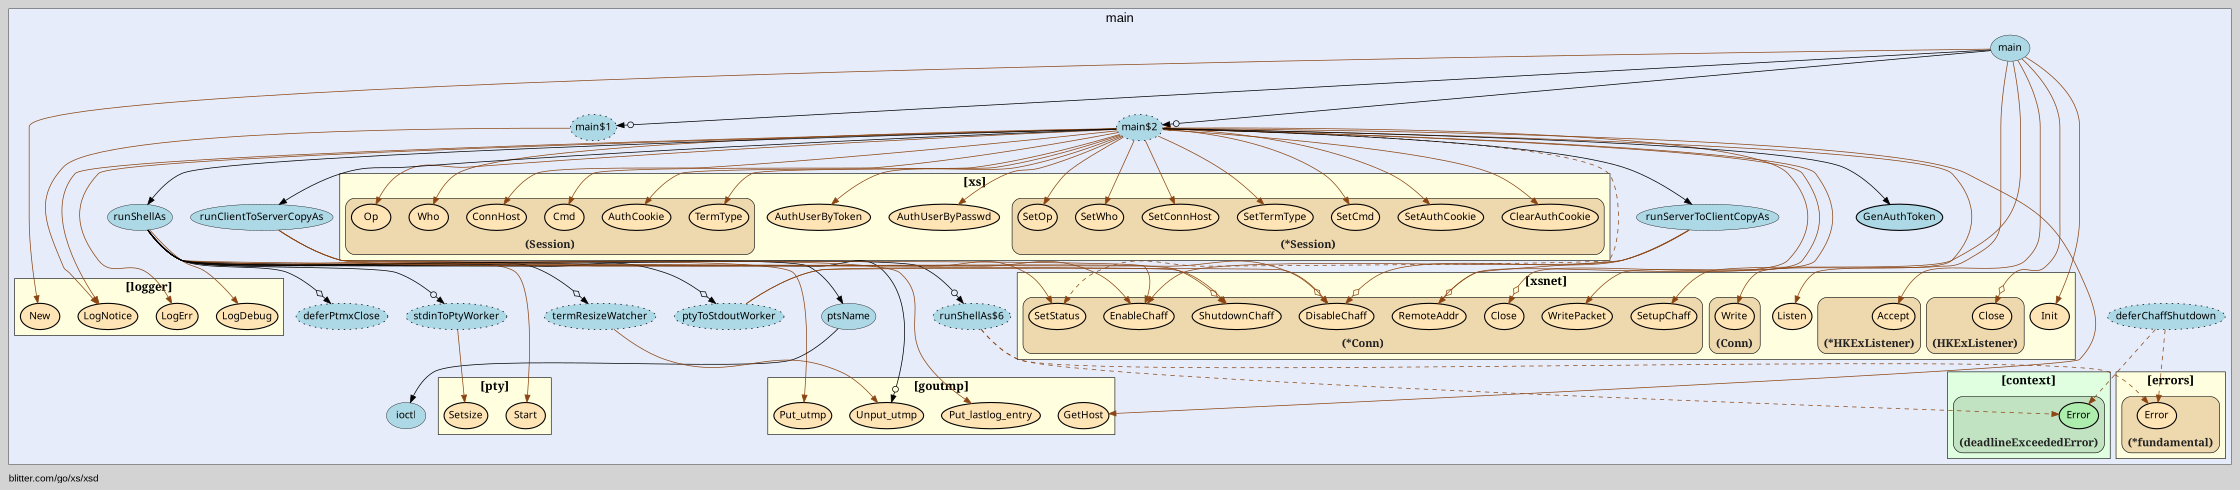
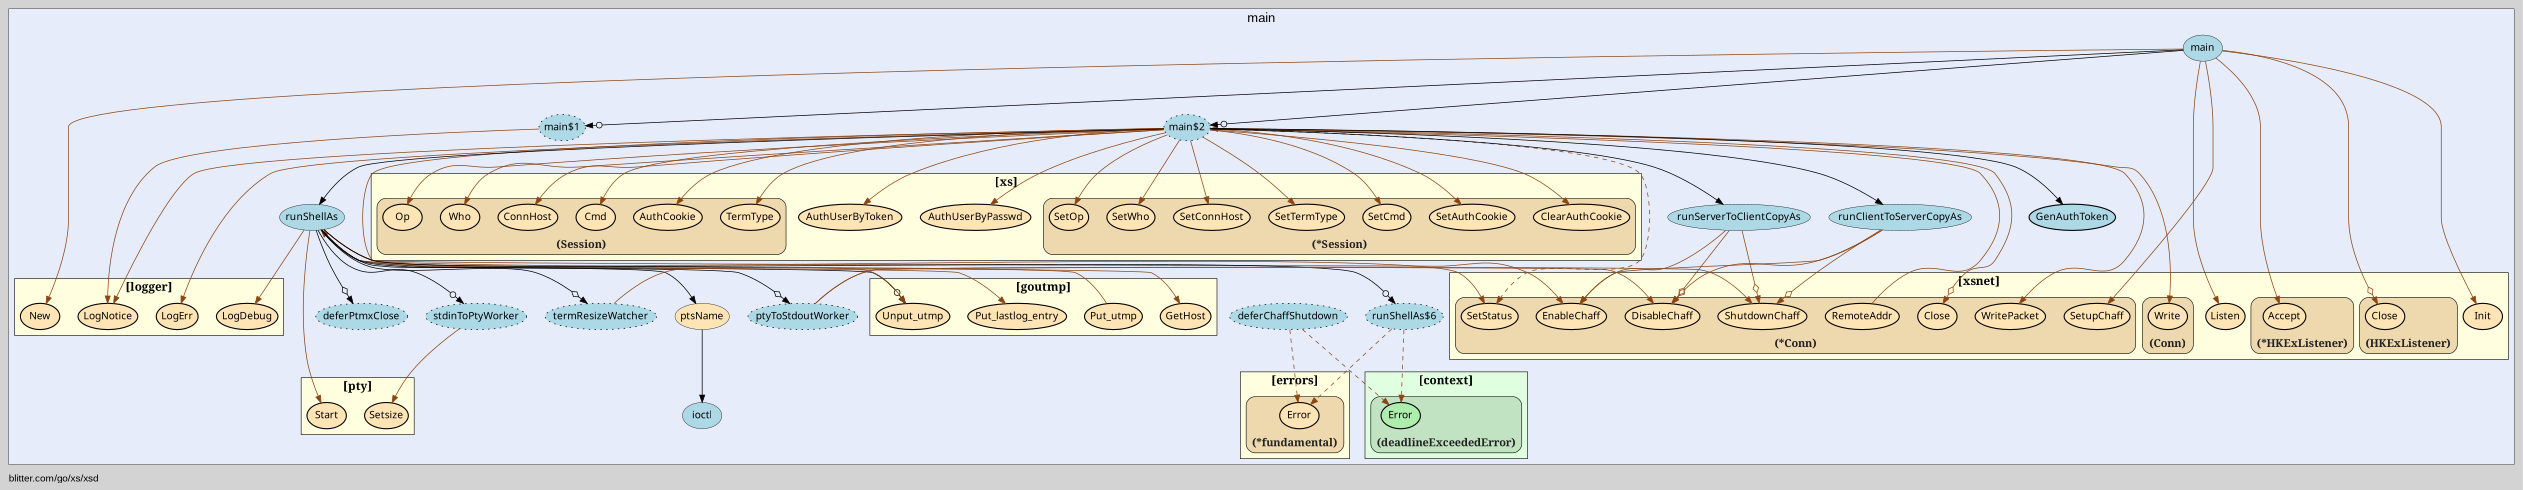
edge "runShellAs" -> "Put_utmp": reversed
edge "runServerToClientCopyAs" -> "RemoteAddr": now "runServerToClientCopyAs" -> "ShutdownChaff"
node "ptsName": fillcolor lightblue -> moccasin
